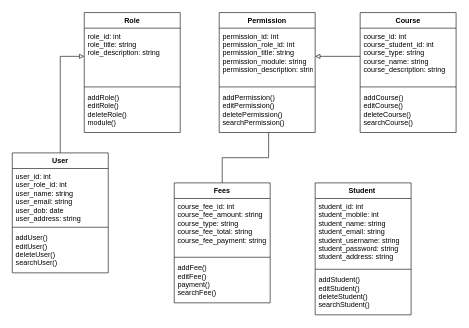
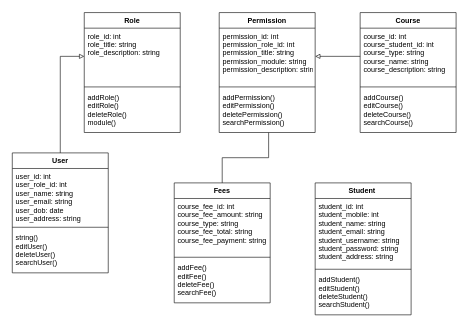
node "addUser() editUser() deleteUser() searchUser()": label "addUser() editUser() deleteUser() searchUser()" -> "string() editUser() deleteUser() searchUser()"
node "addFee() editFee() payment() searchFee()": label "addFee() editFee() payment() searchFee()" -> "addFee() editFee() deleteFee() searchFee()"
